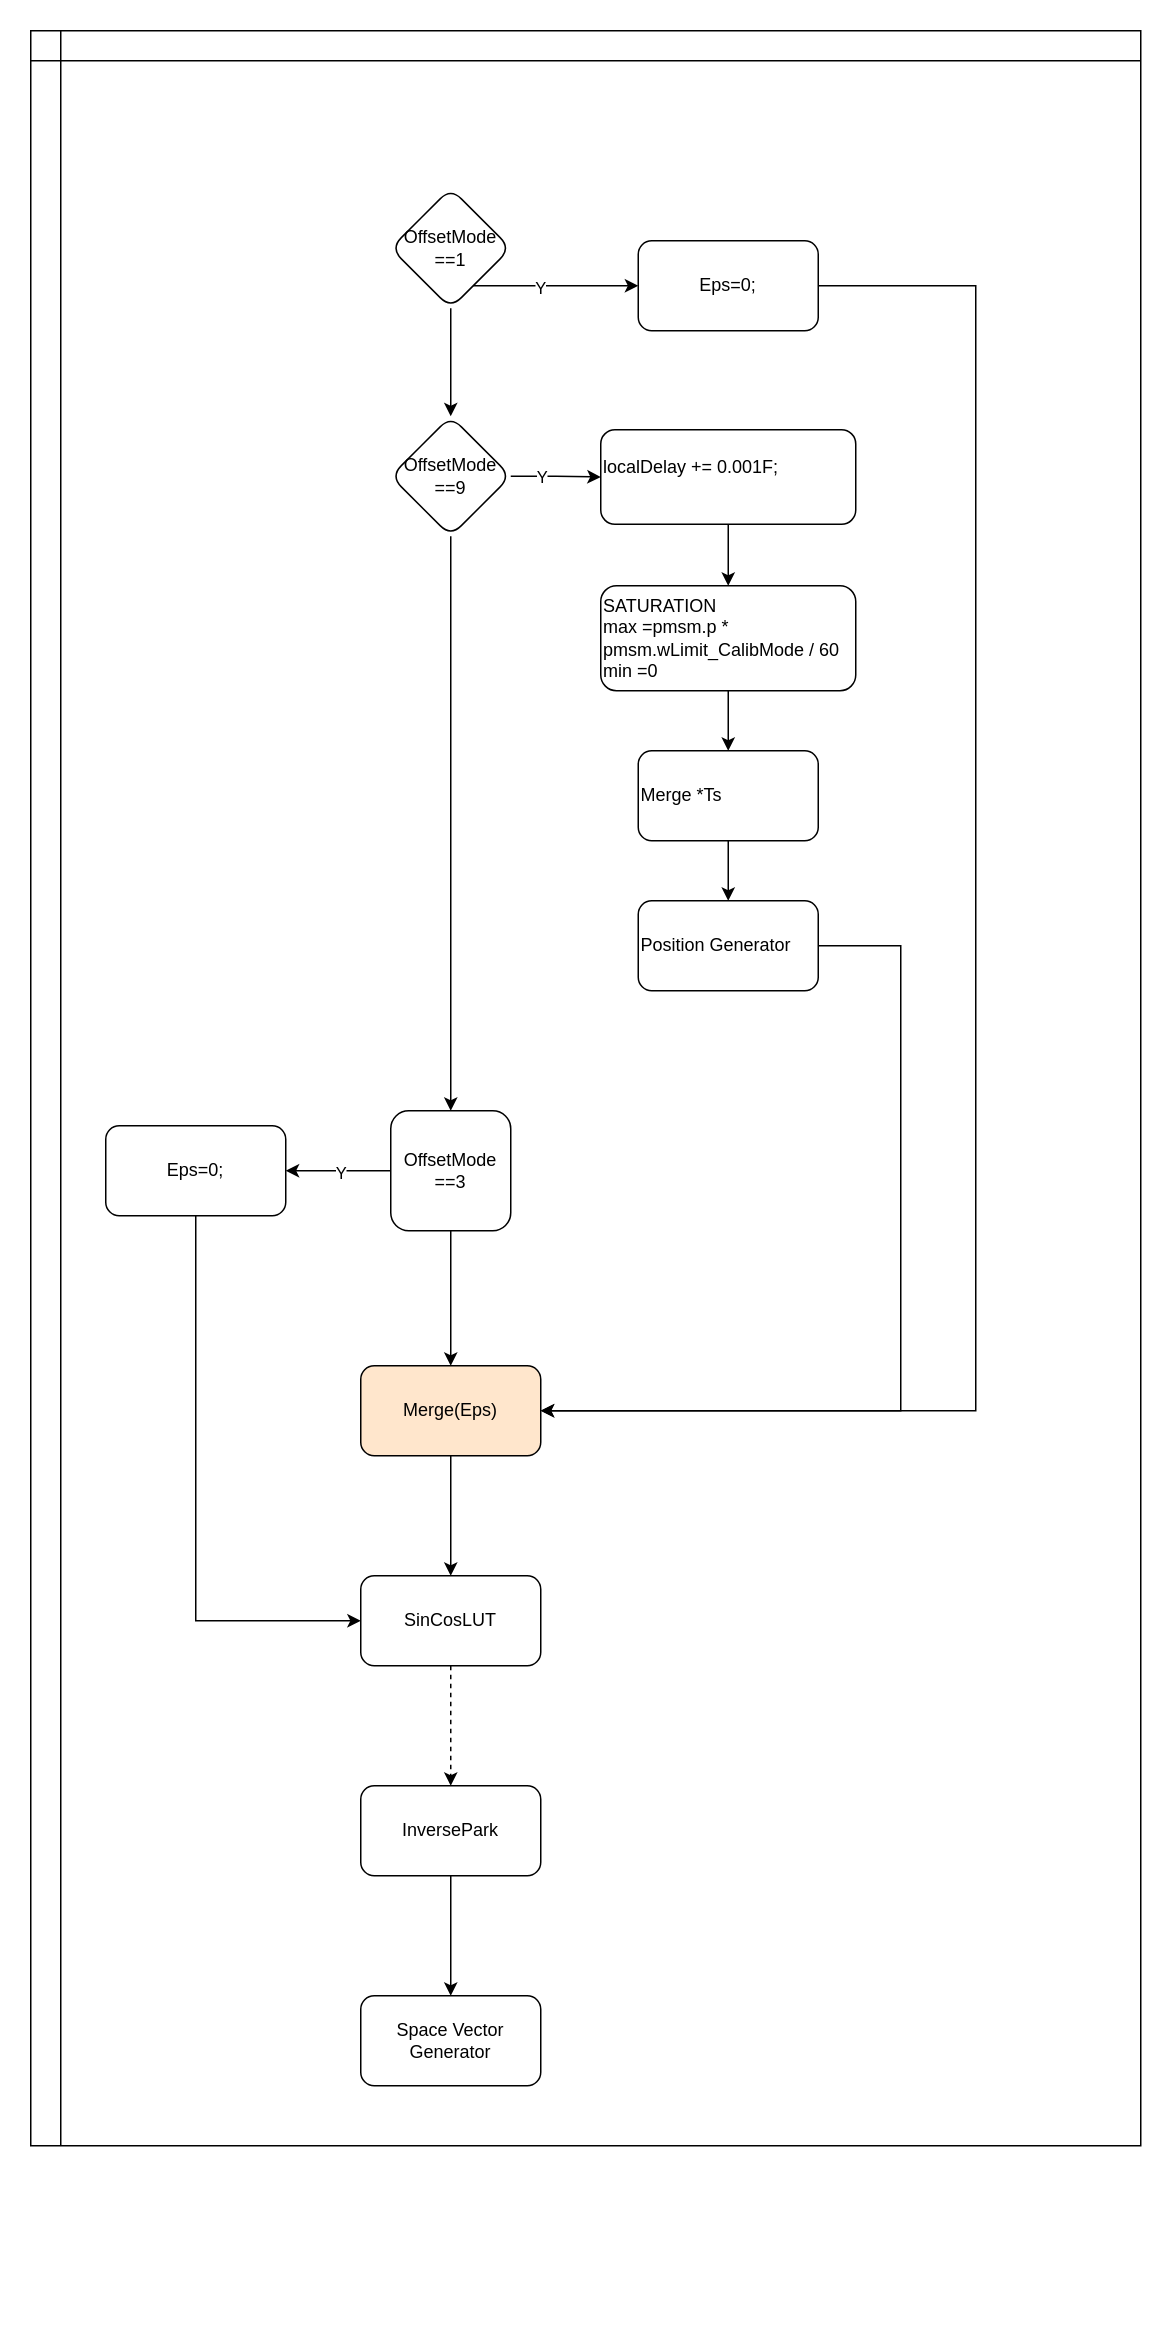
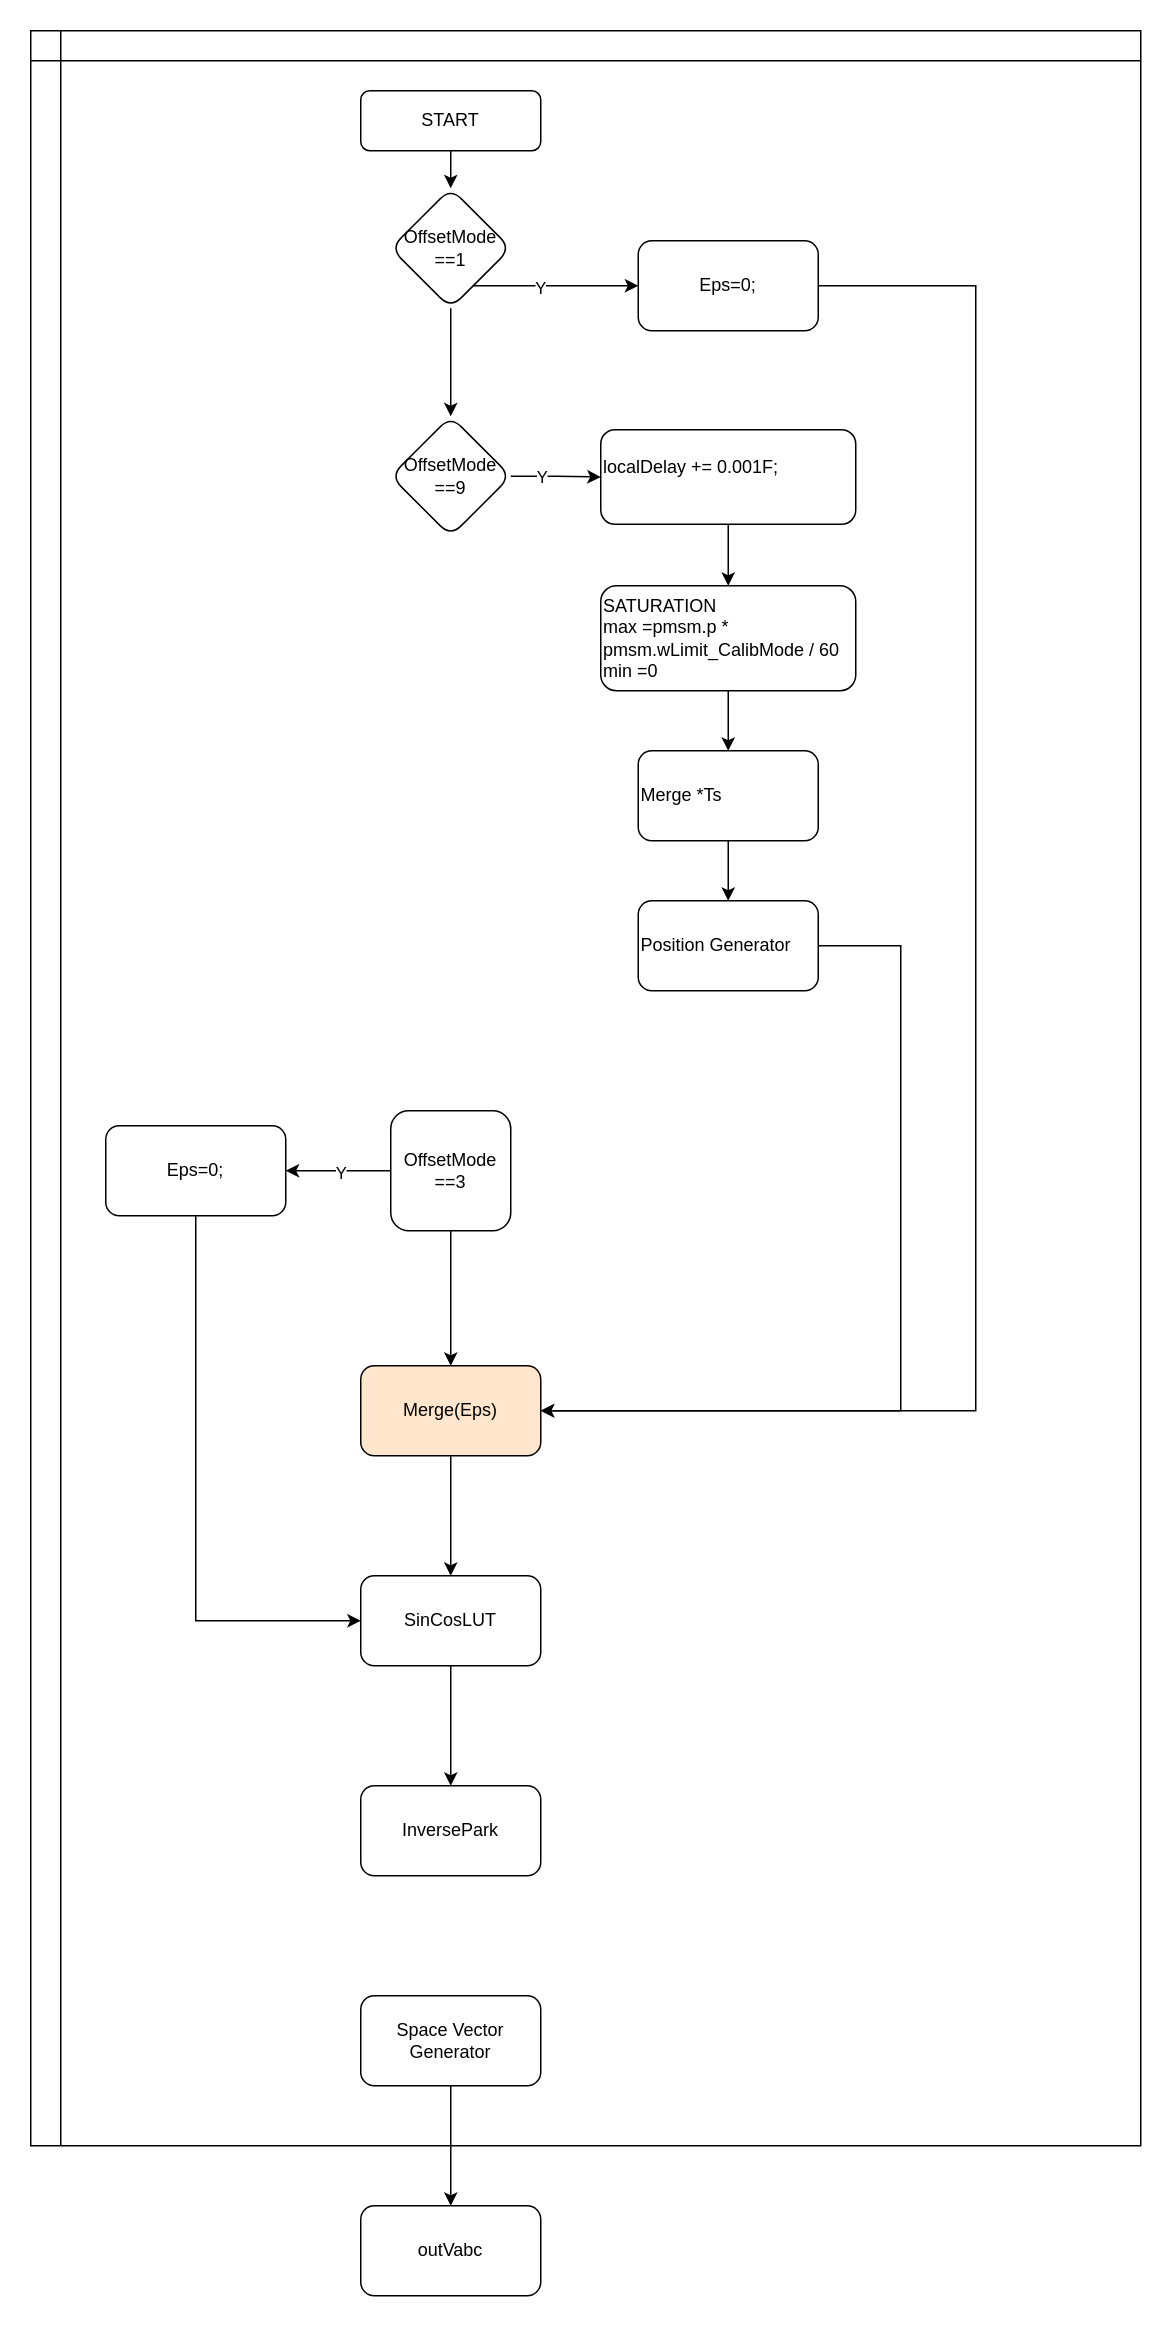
node "START": added
edge "START" -> "OffsetMode ==1": added
edge "OffsetMode ==9" -> "OffsetMode ==3": removed
edge "SinCosLUT" -> "InversePark": style dashed -> solid
edge "InversePark" -> "Space Vector Generator": removed
edge "Space Vector Generator" -> "outVabc": added
node "outVabc": added
